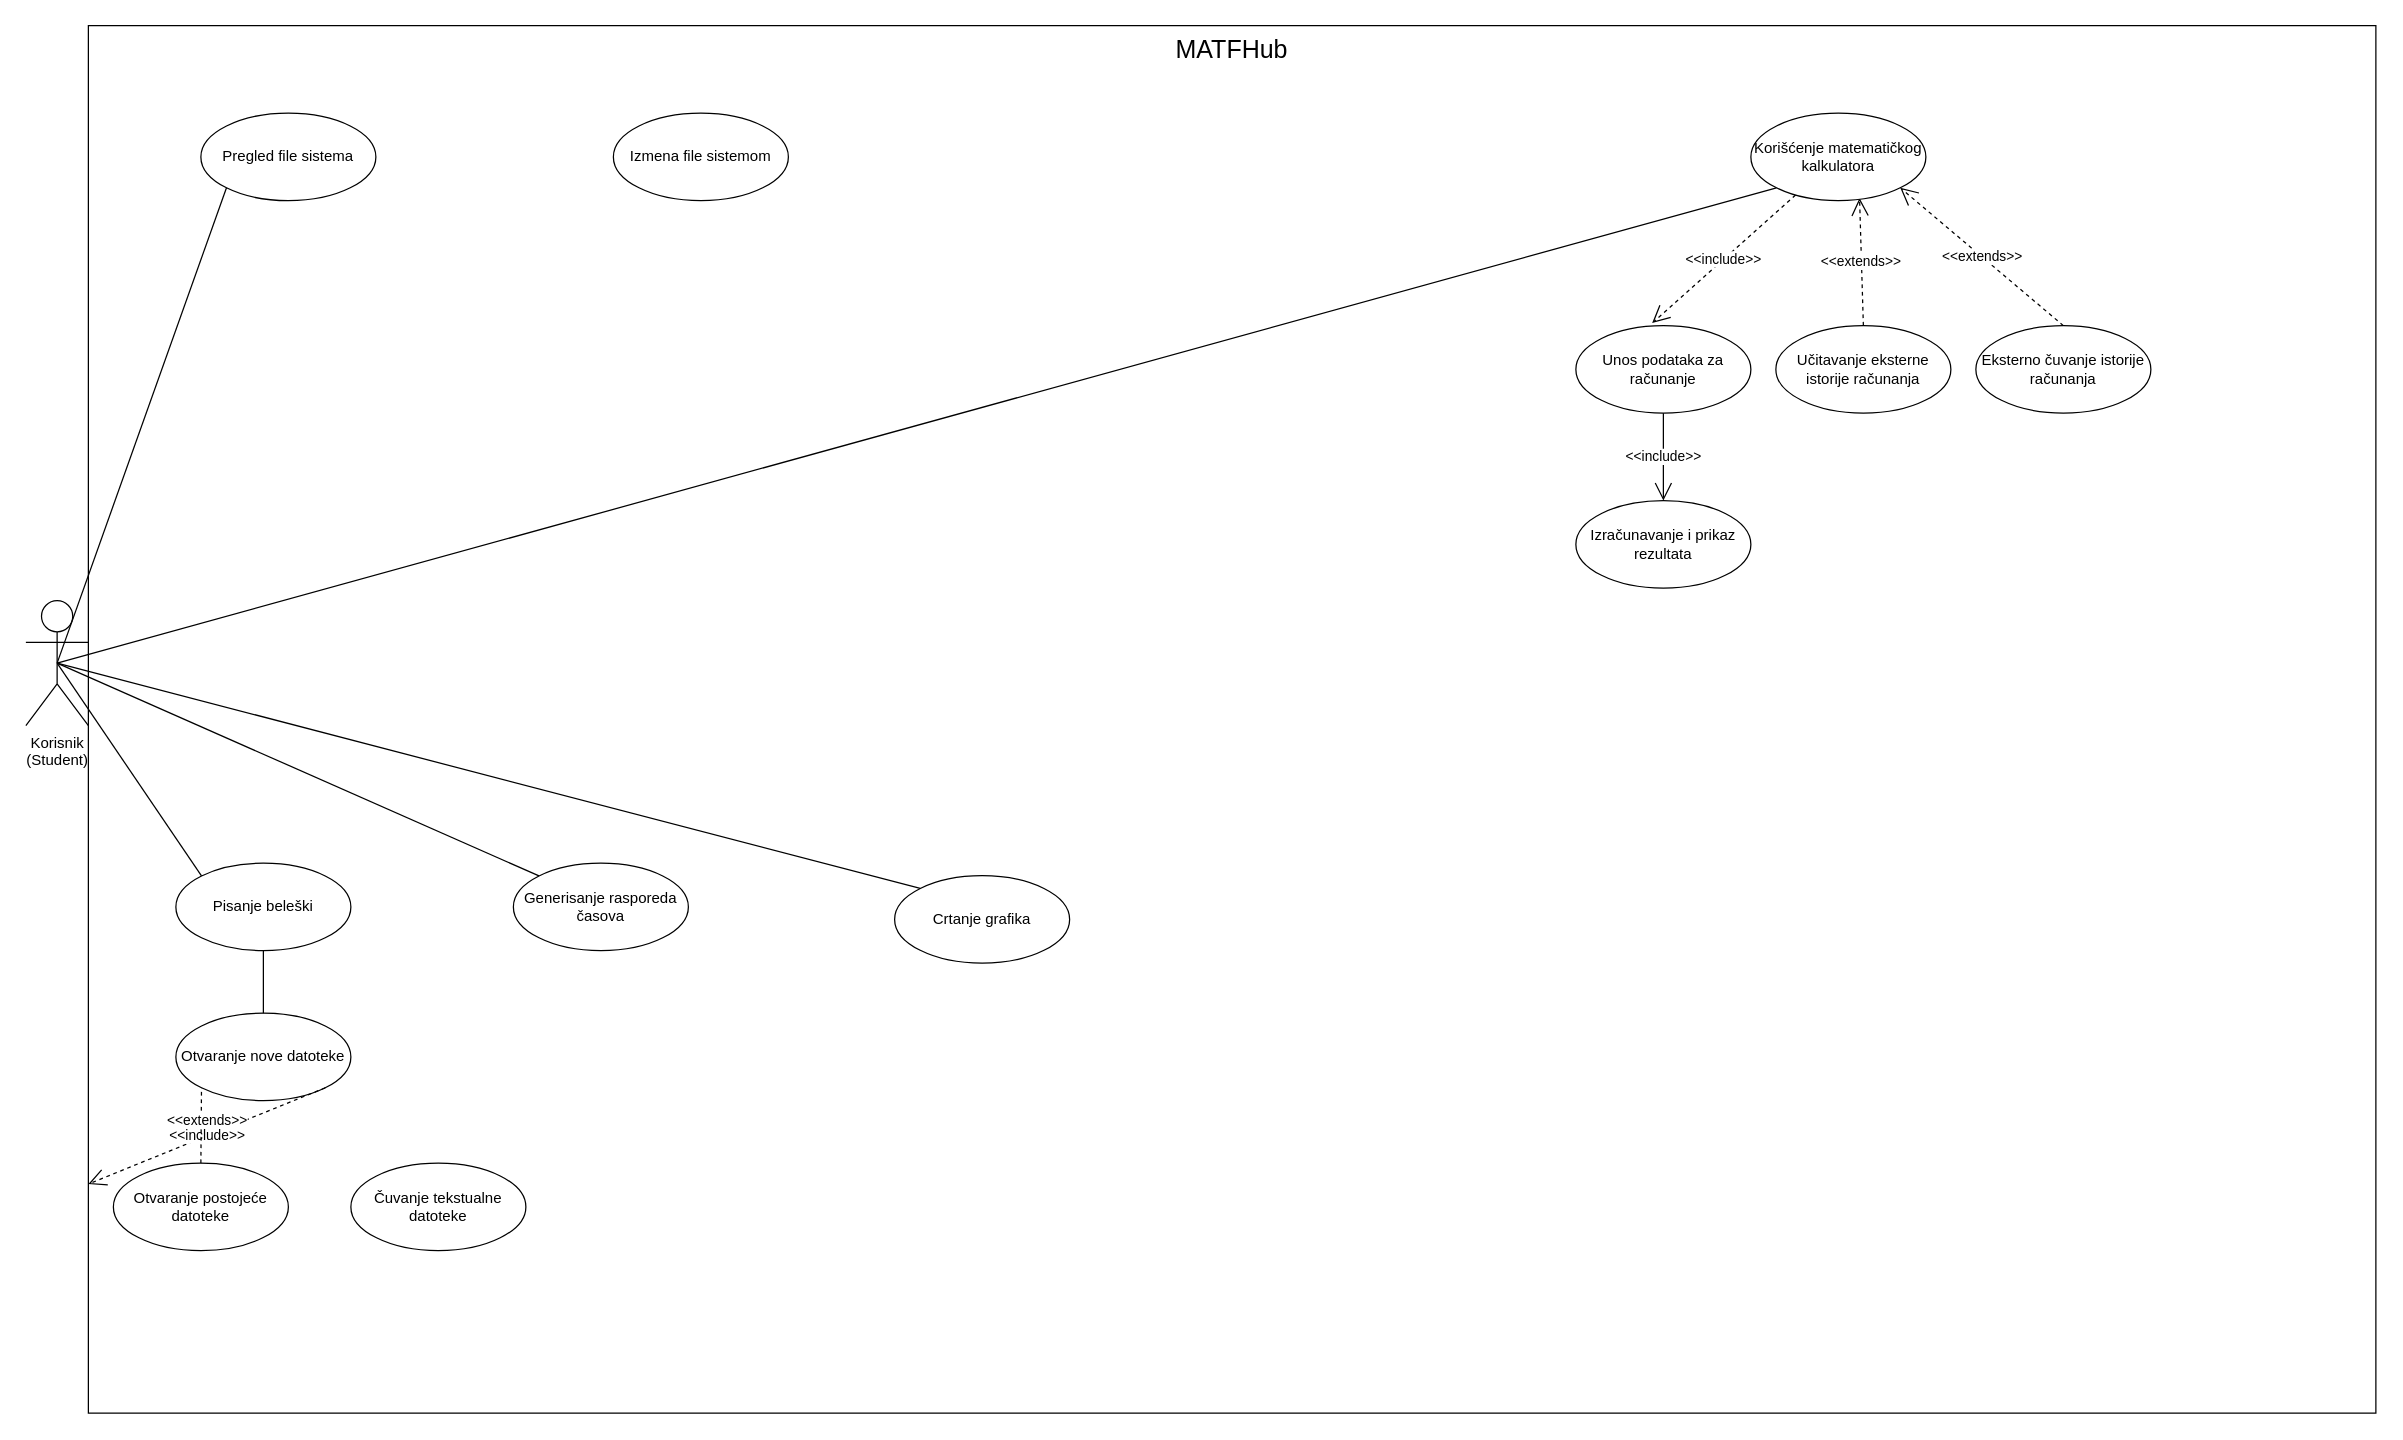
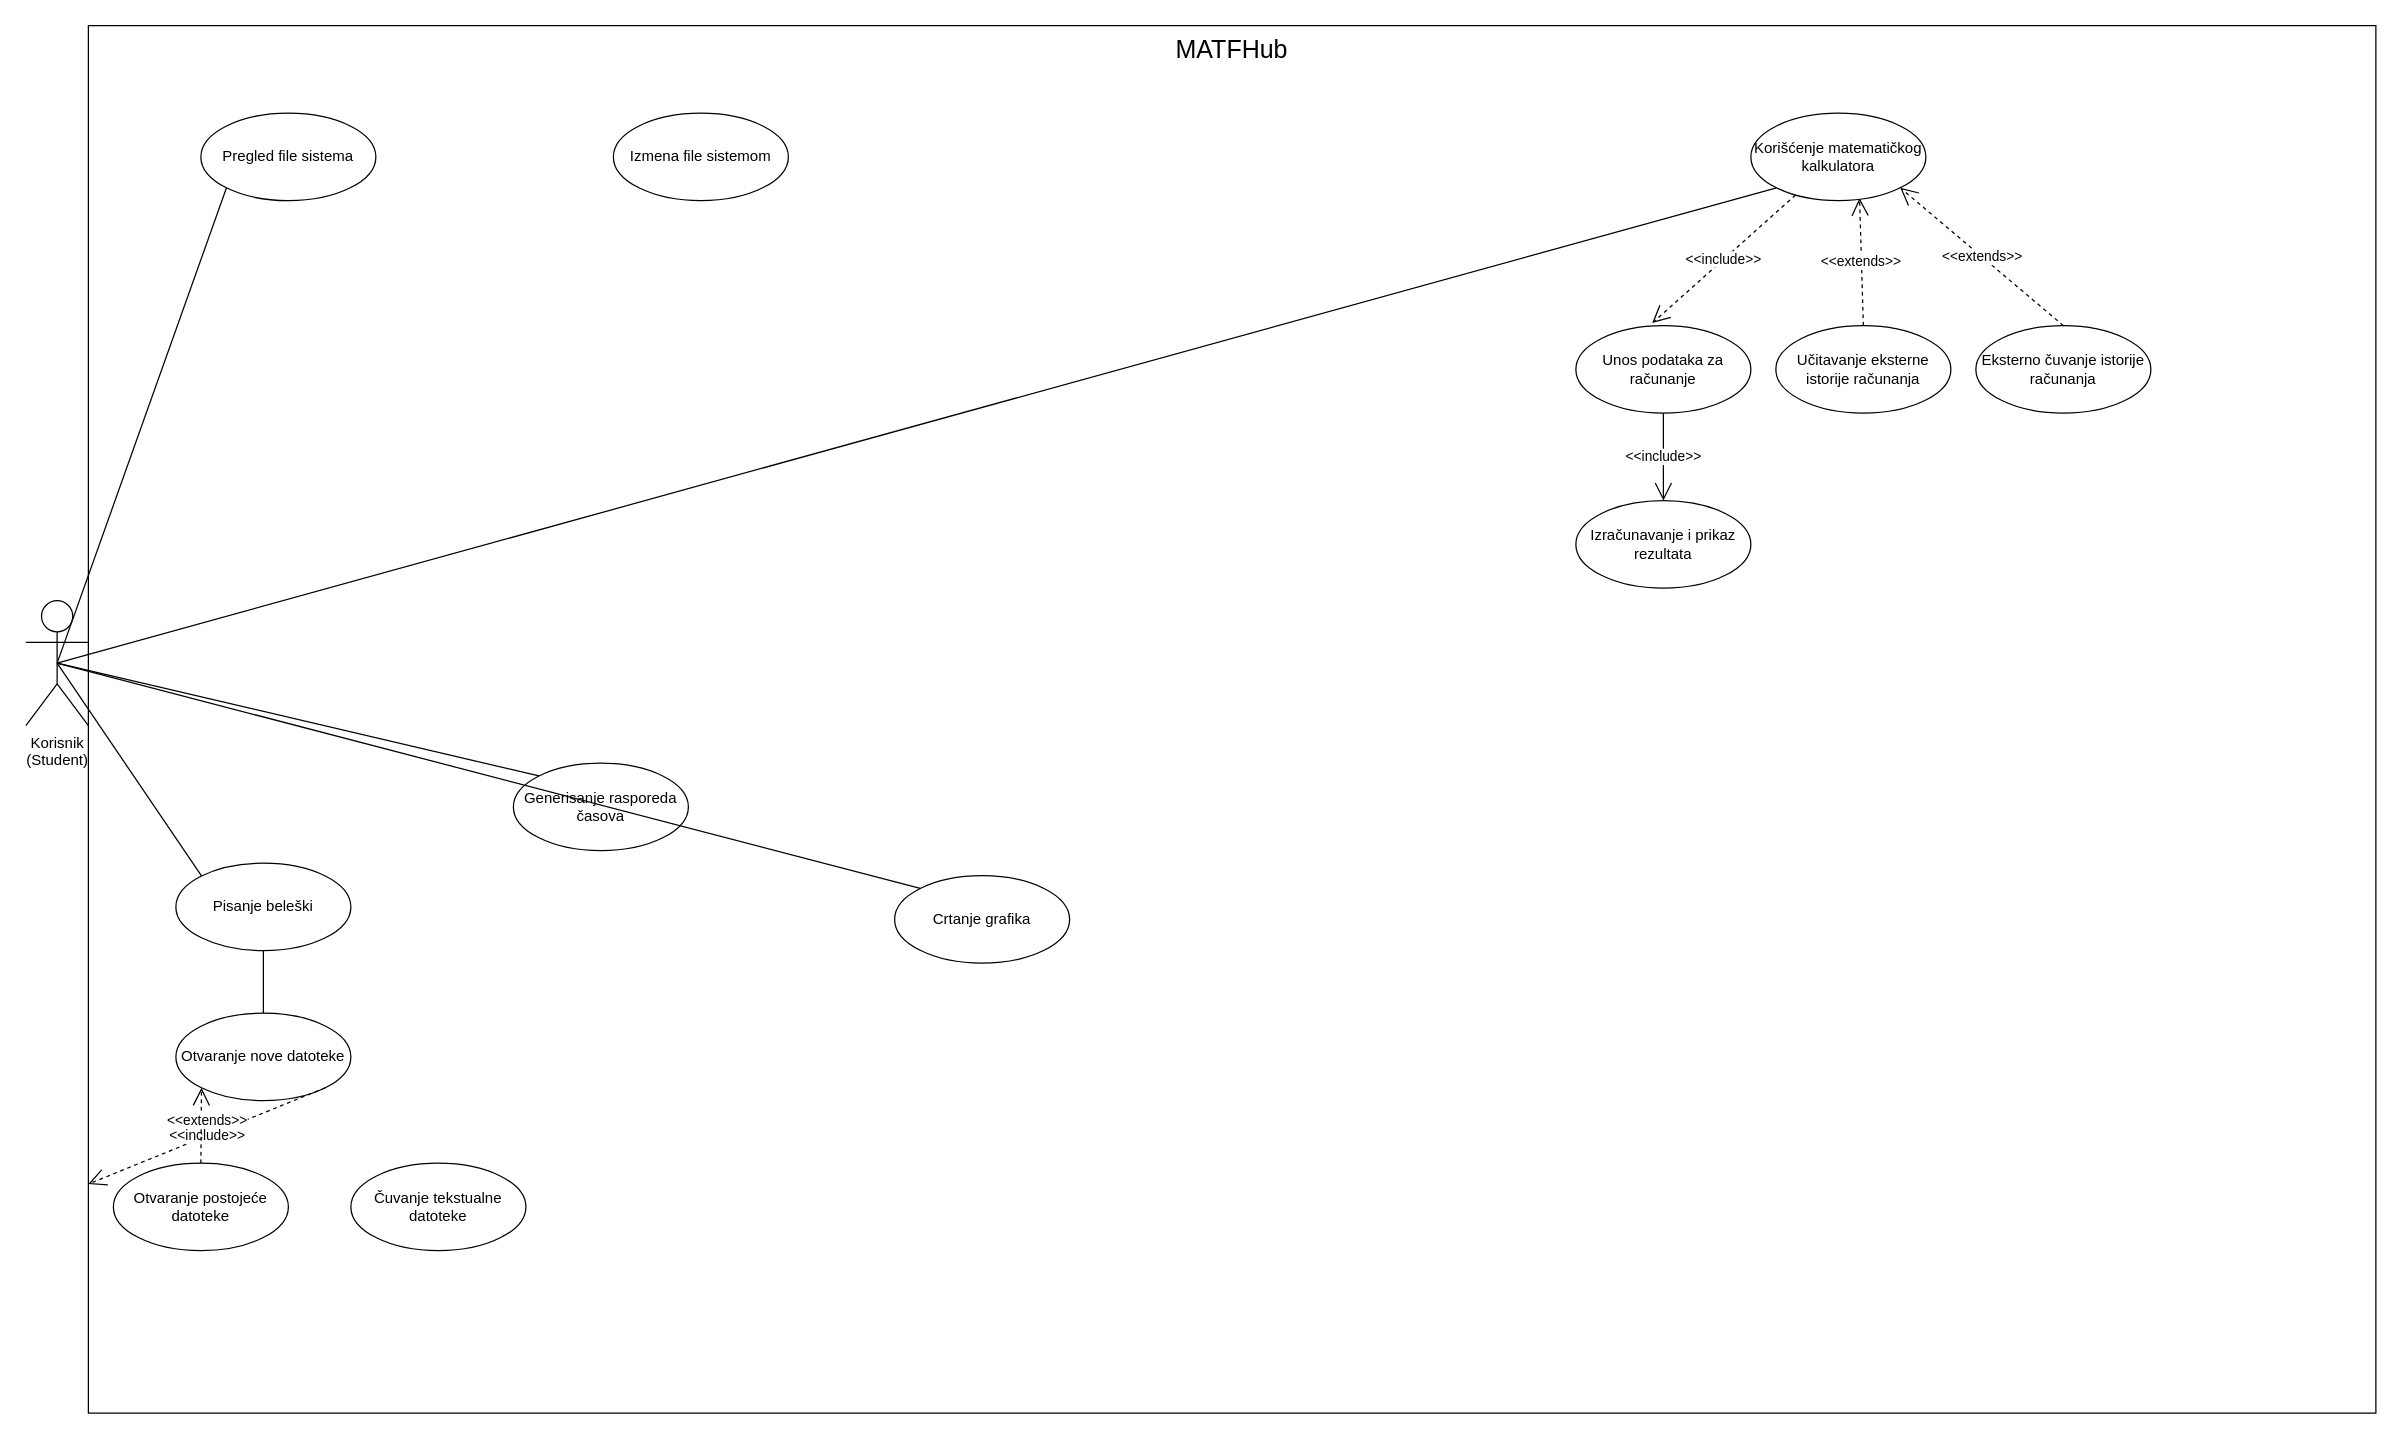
node "Generisanje rasporeda časova": moved (601, 907) -> (601, 807)
edge "Otvaranje nove datoteke" -- "Otvaranje postojeće datoteke": arrowhead none -> open
